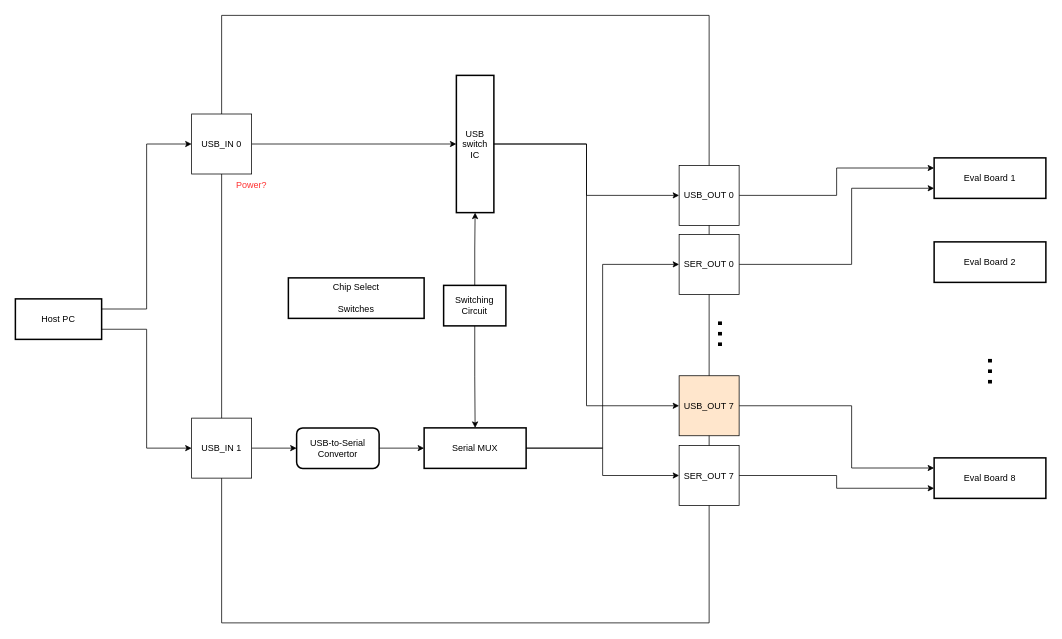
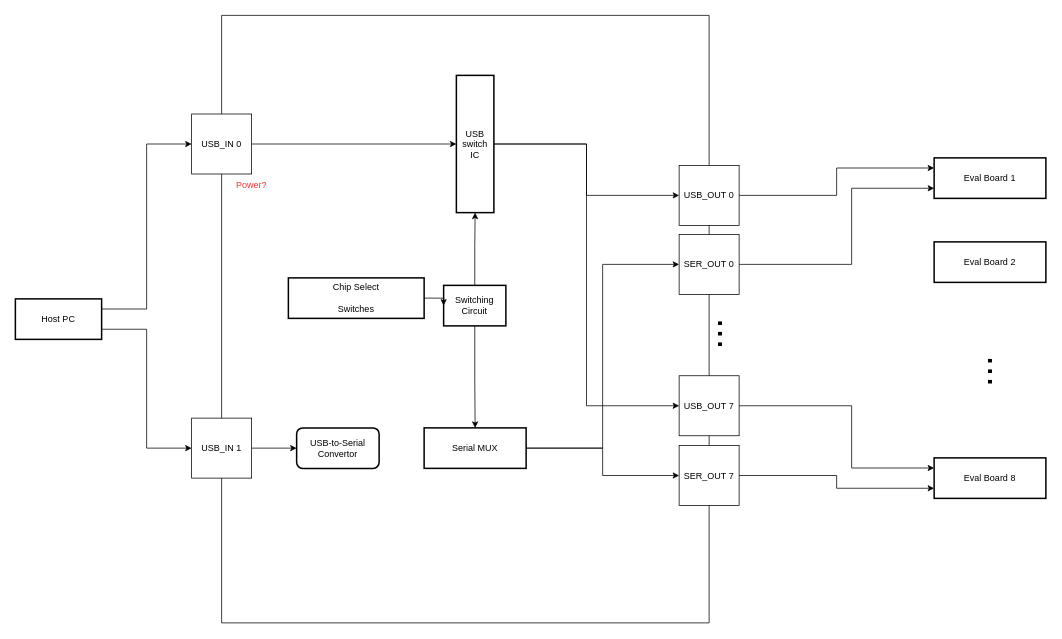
edge "Chip Select Switches" -> "Switching Circuit": added
node "USB_OUT 7": fillcolor #ffe6cc -> #ffffff
edge "USB-to-Serial Convertor" -> "Serial MUX": removed
